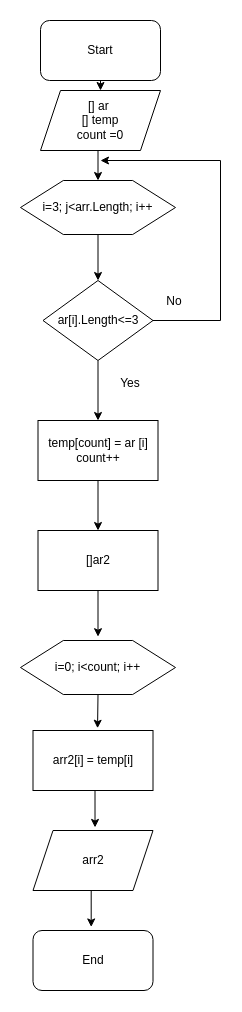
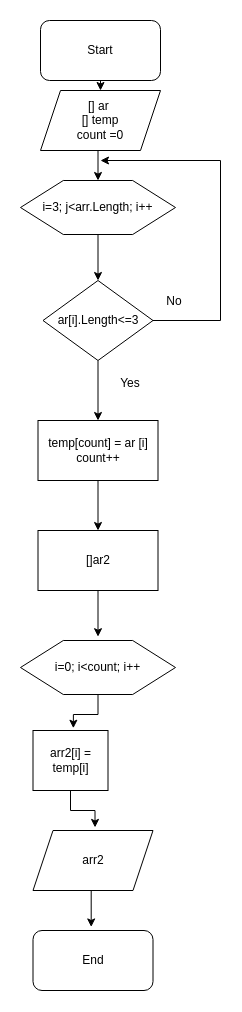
node "arr2[i] = temp[i]": size 120x60 -> 75x60
